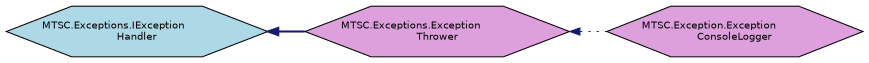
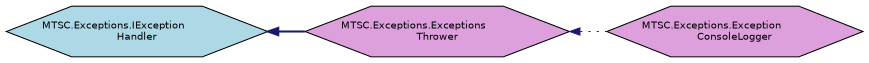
node "MTSC.Exceptions.Exception Thrower": label "MTSC.Exceptions.Exception Thrower" -> "MTSC.Exceptions.Exceptions Thrower"
node "MTSC.Exception.Exception ConsoleLogger": label "MTSC.Exception.Exception ConsoleLogger" -> "MTSC.Exceptions.Exception ConsoleLogger"
